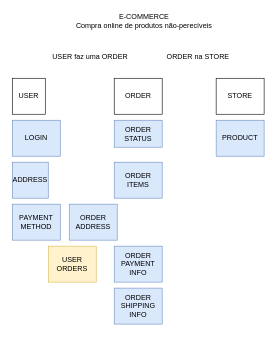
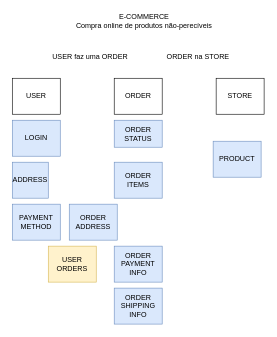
node "USER": size 33x36 -> 48x36
node "PRODUCT": moved (240, 138) -> (237, 159)
